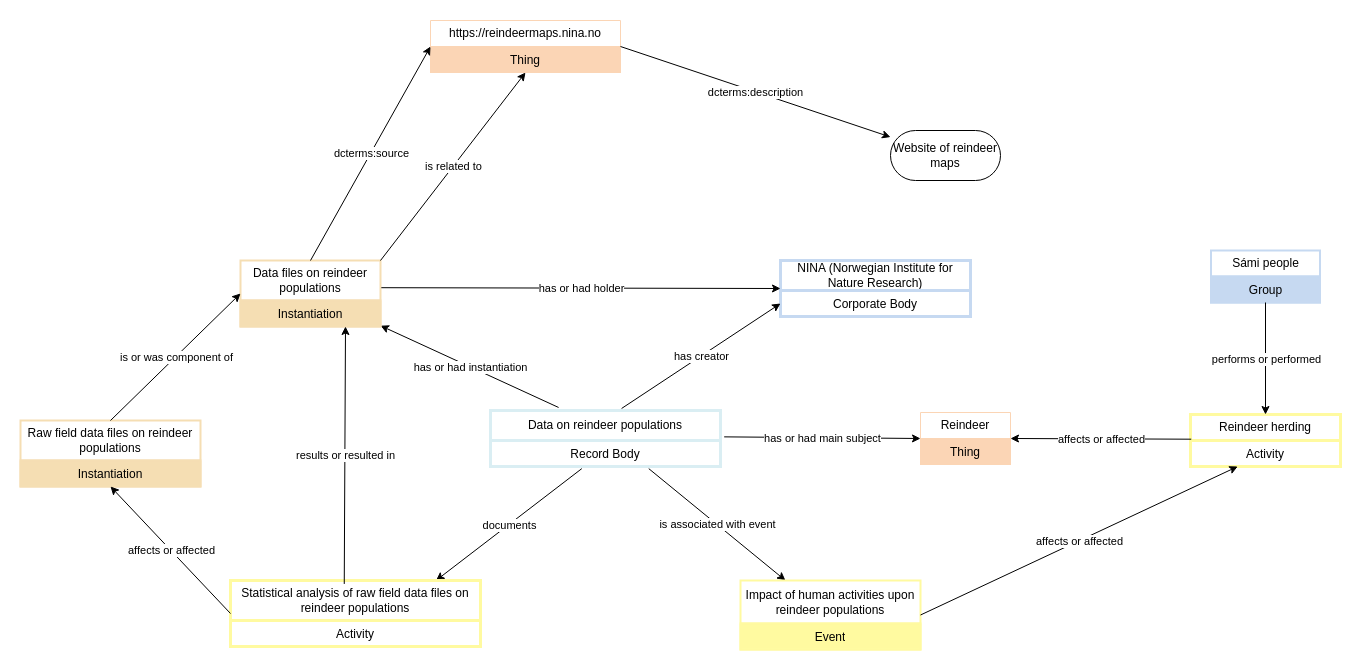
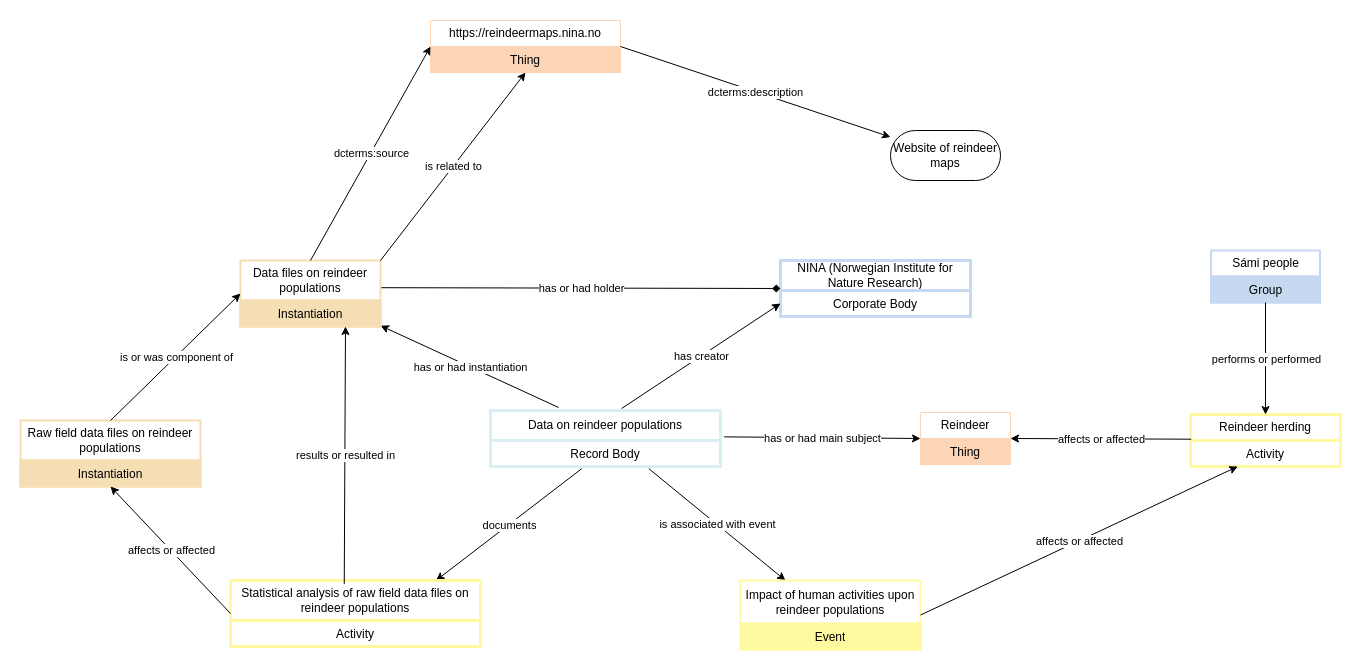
edge "Data files on reindeer populations" -> "NINA (Norwegian Institute for Nature Research)": arrowhead classic -> diamond
